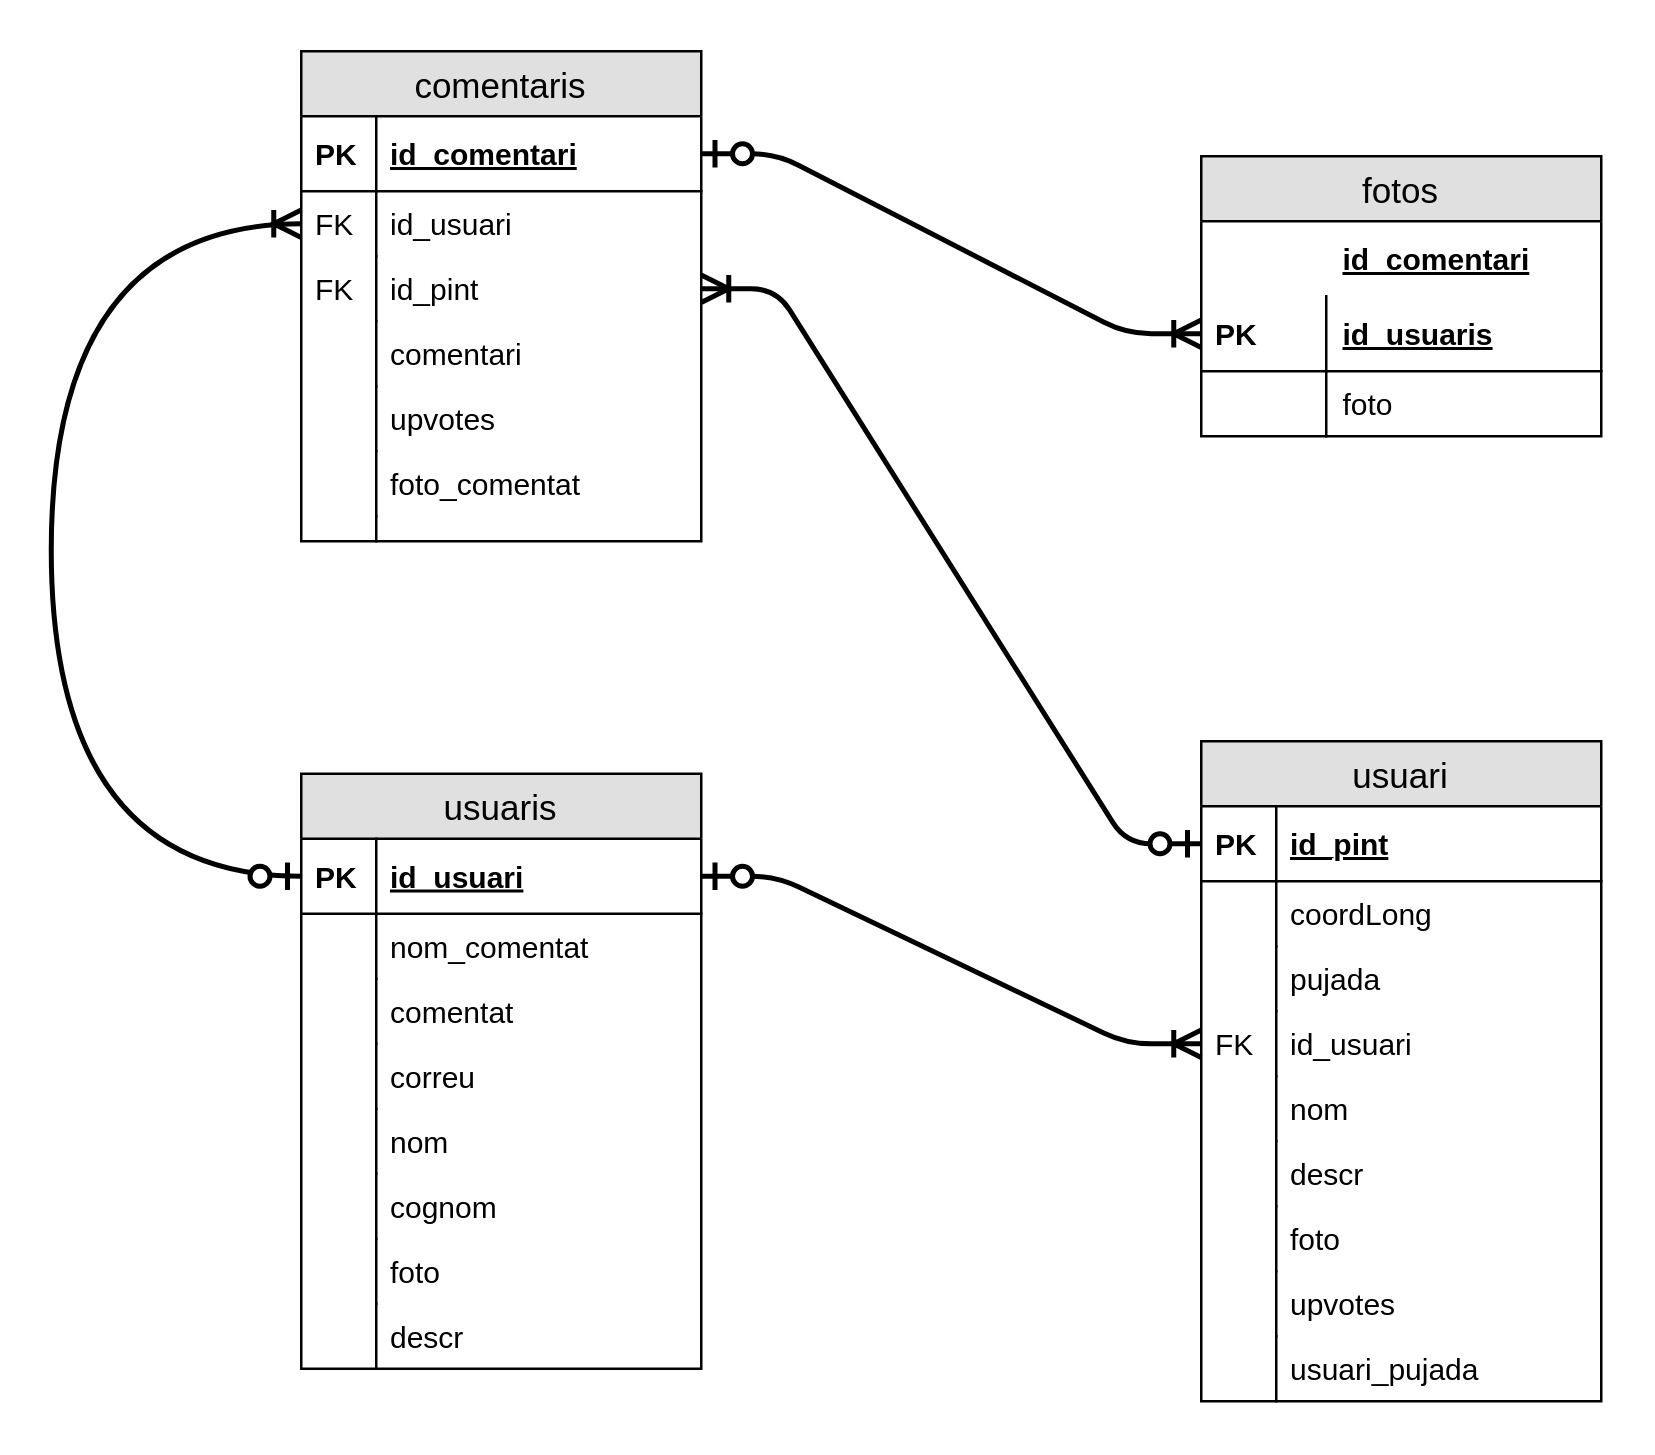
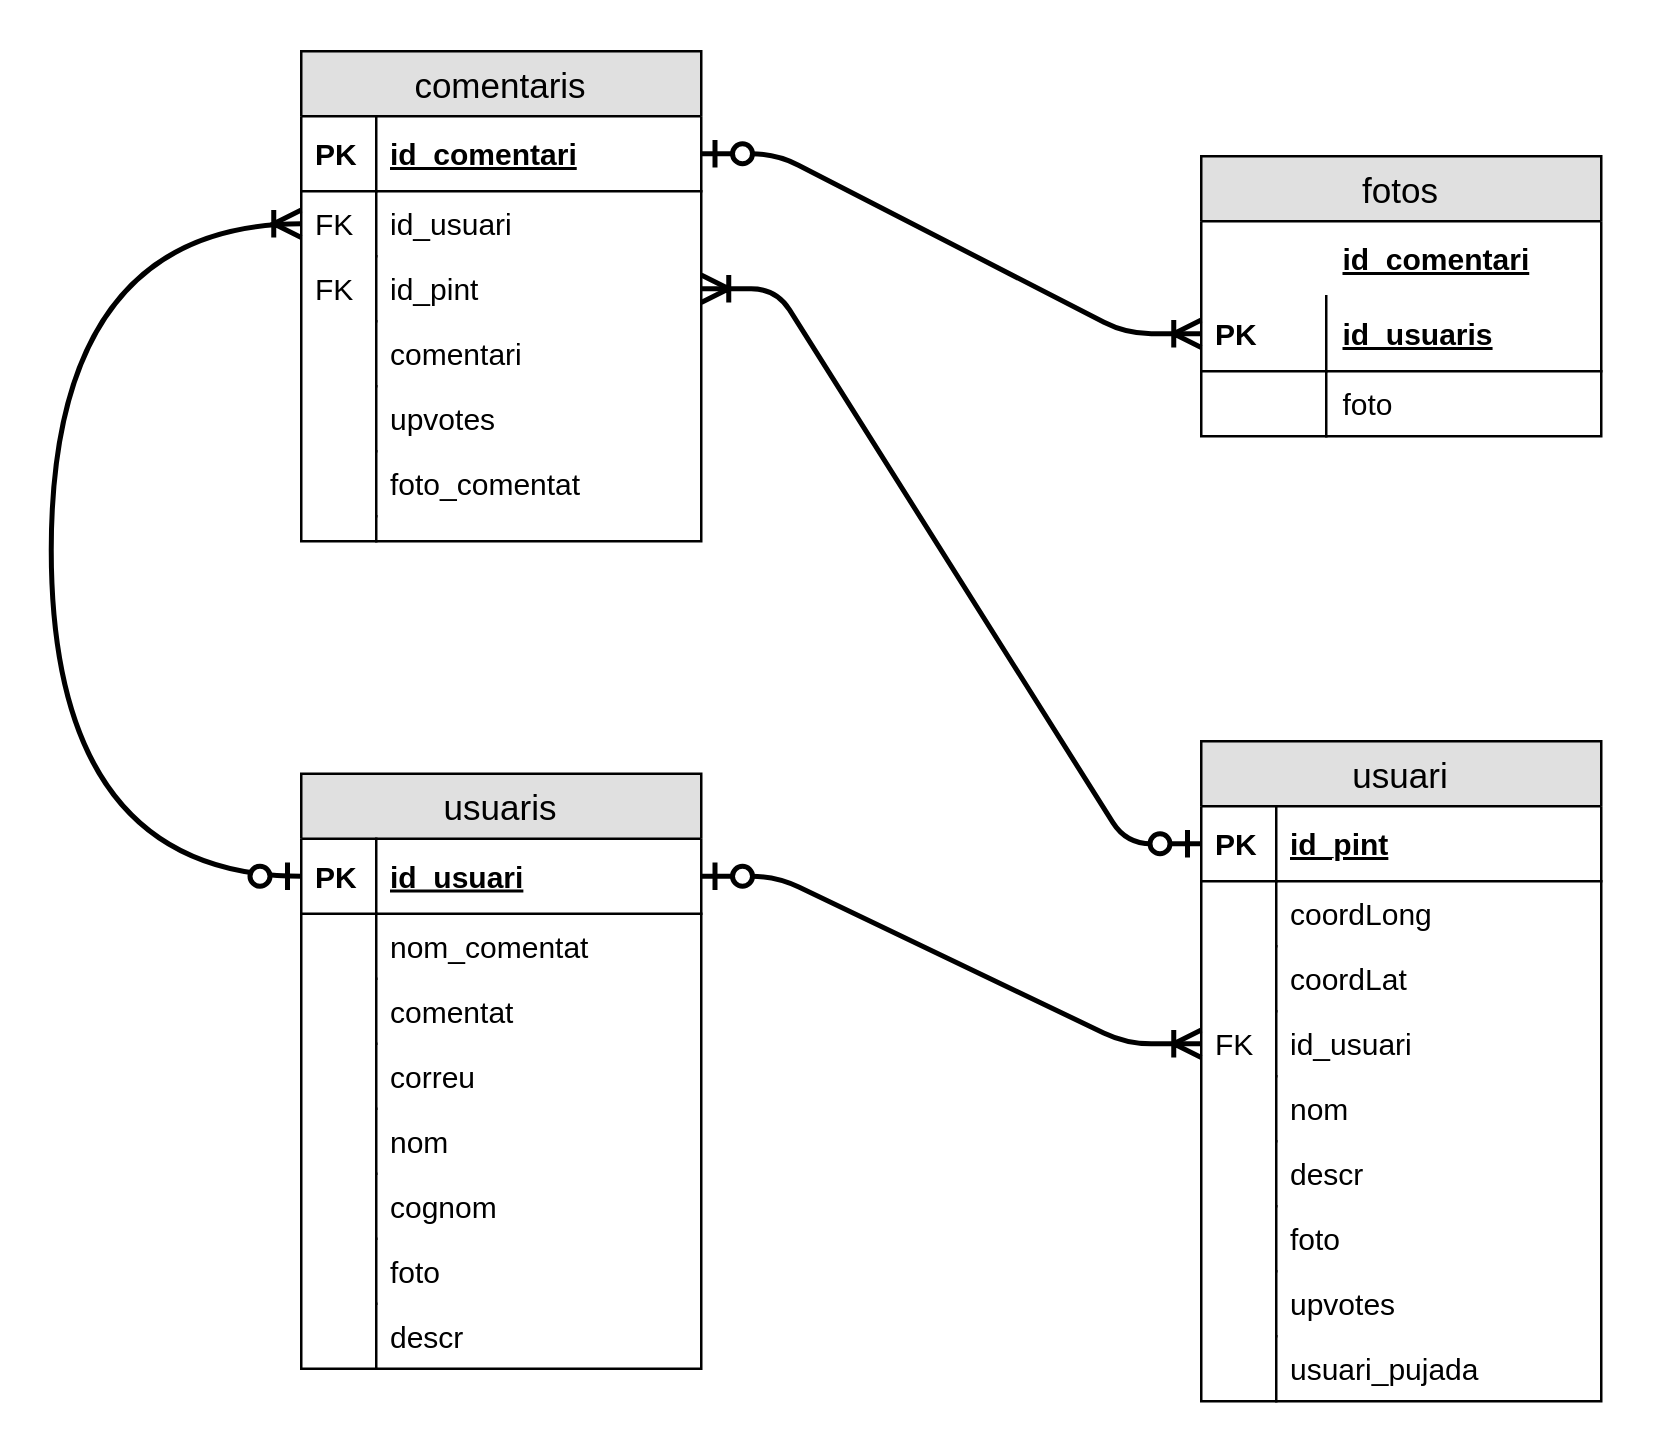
node "pujada": label "pujada" -> "coordLat"
